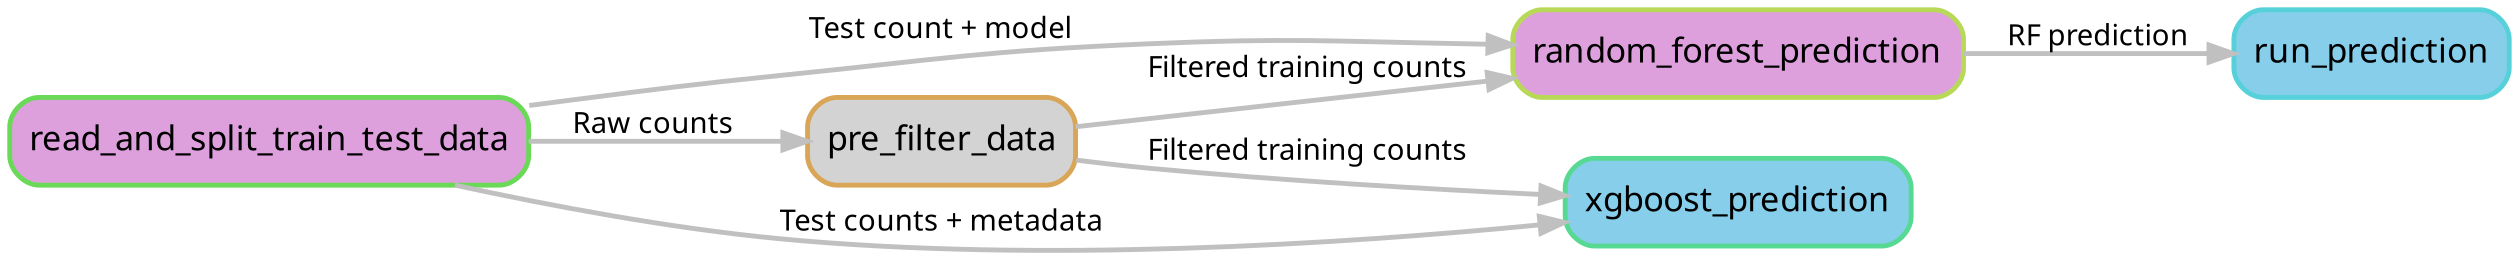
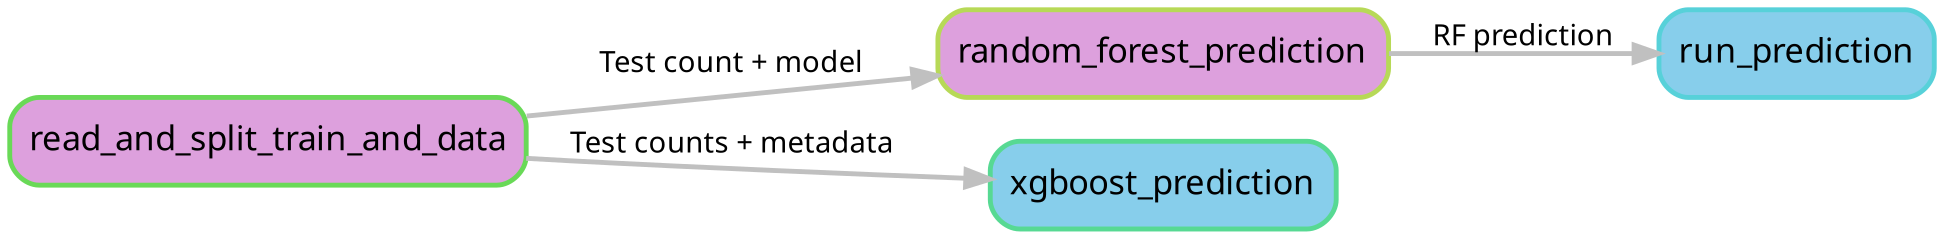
node "read_and_split_train_test_data": label "read_and_split_train_test_data" -> "read_and_split_train_and_data"
node "pre_filter_data": removed
